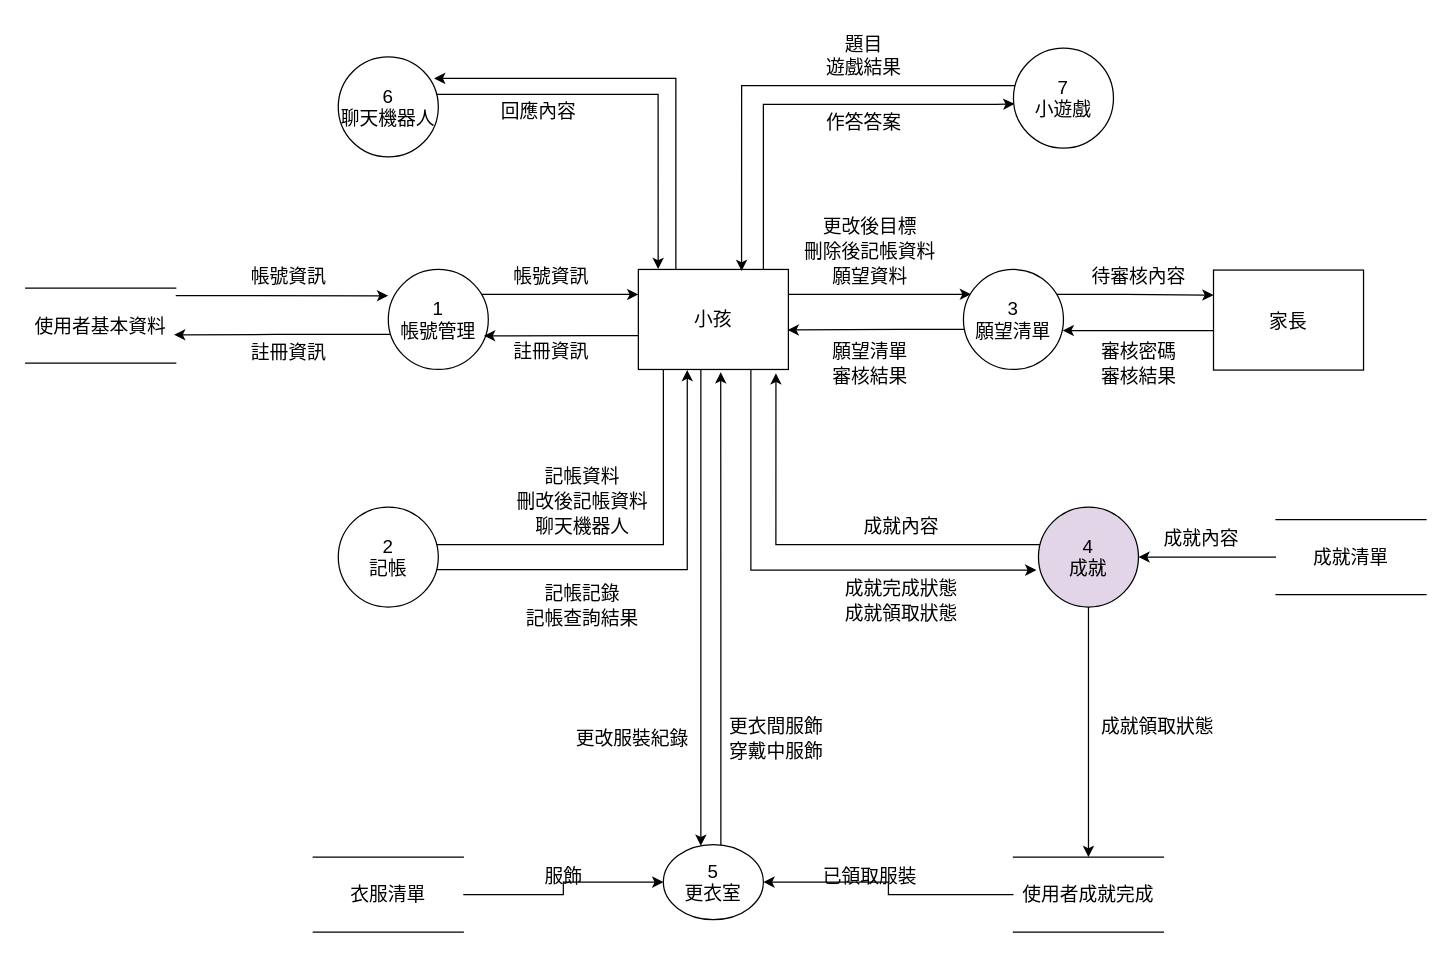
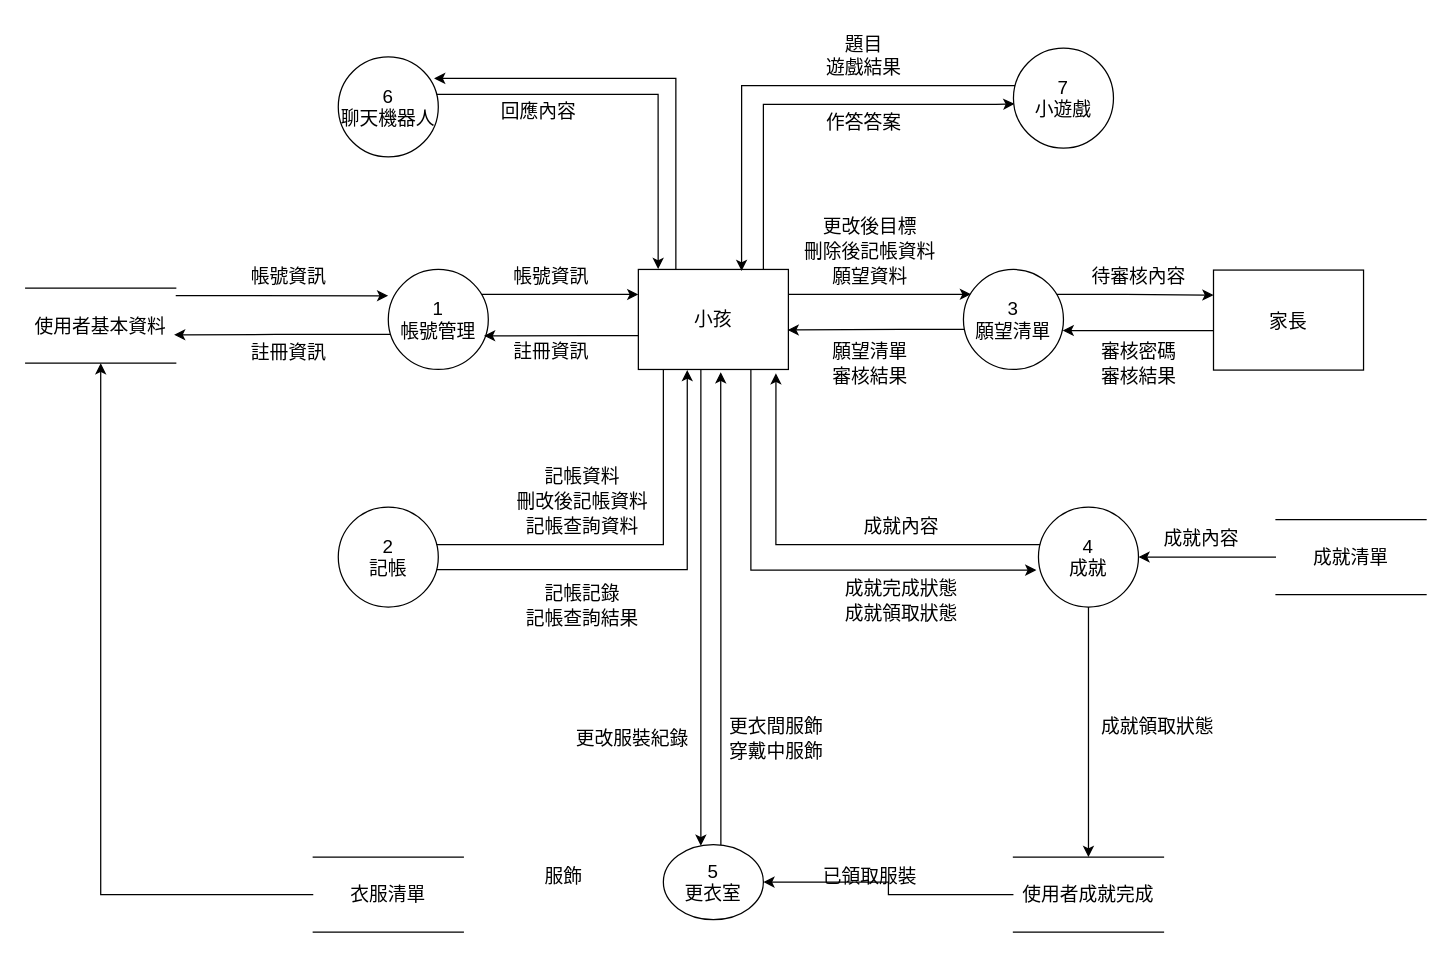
node "聊天機器人": label "聊天機器人" -> "記帳查詢資料"
node "4 成就": fillcolor #e1d5e7 -> #ffffff
edge "衣服清單" -> "5 更衣室": now "衣服清單" -> "使用者基本資料"
